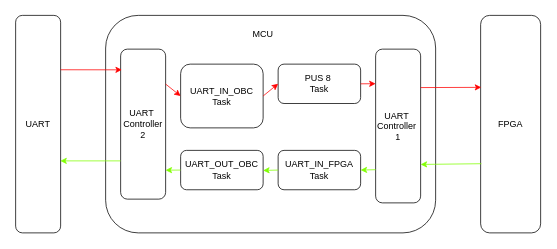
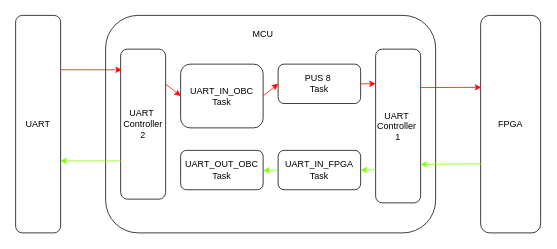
edge "UART_OUT_OBC Task" -> "UART Controller 2": removed
